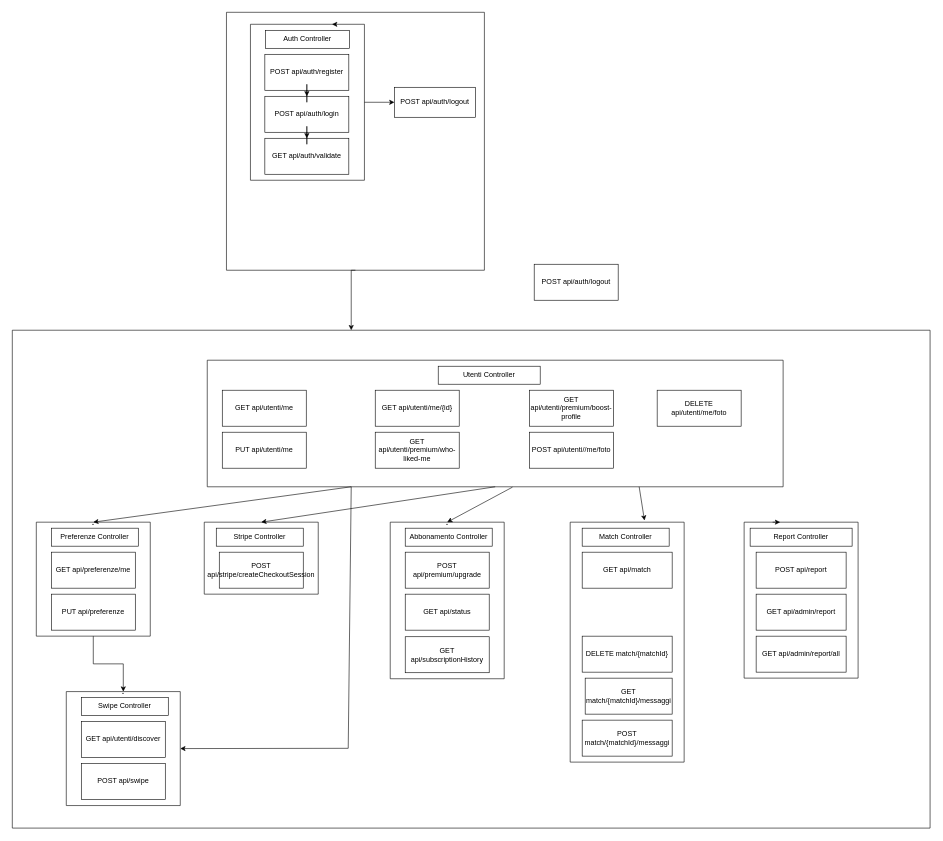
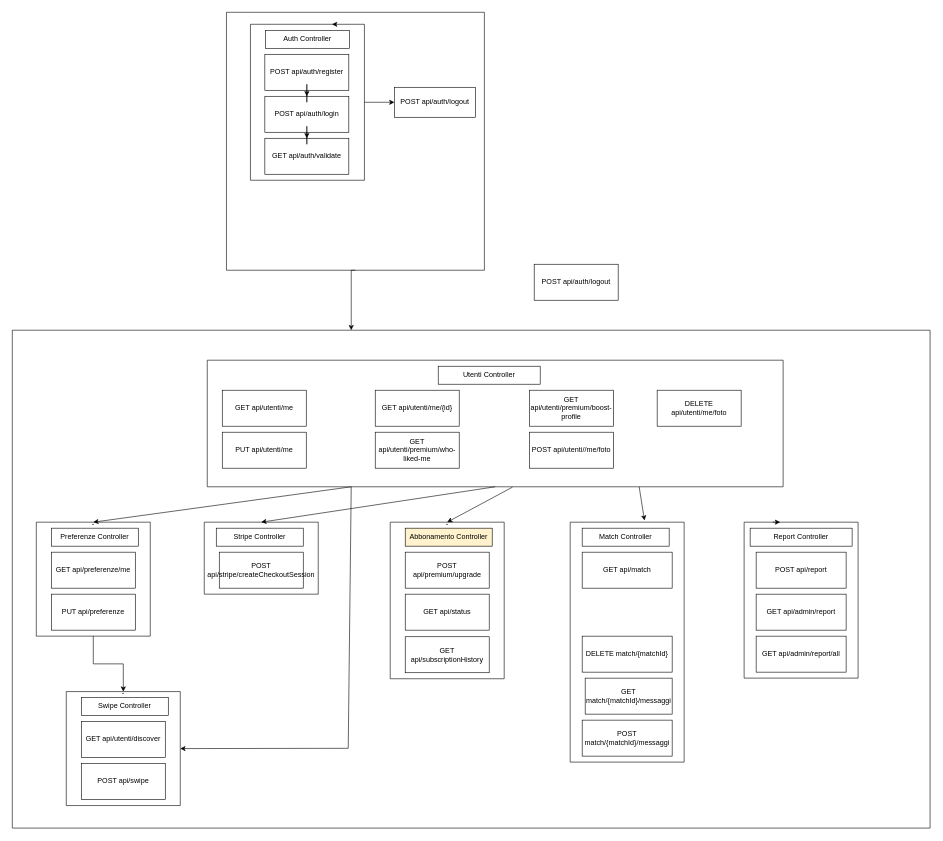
node "Abbonamento Controller": fillcolor #ffffff -> #fff2cc
